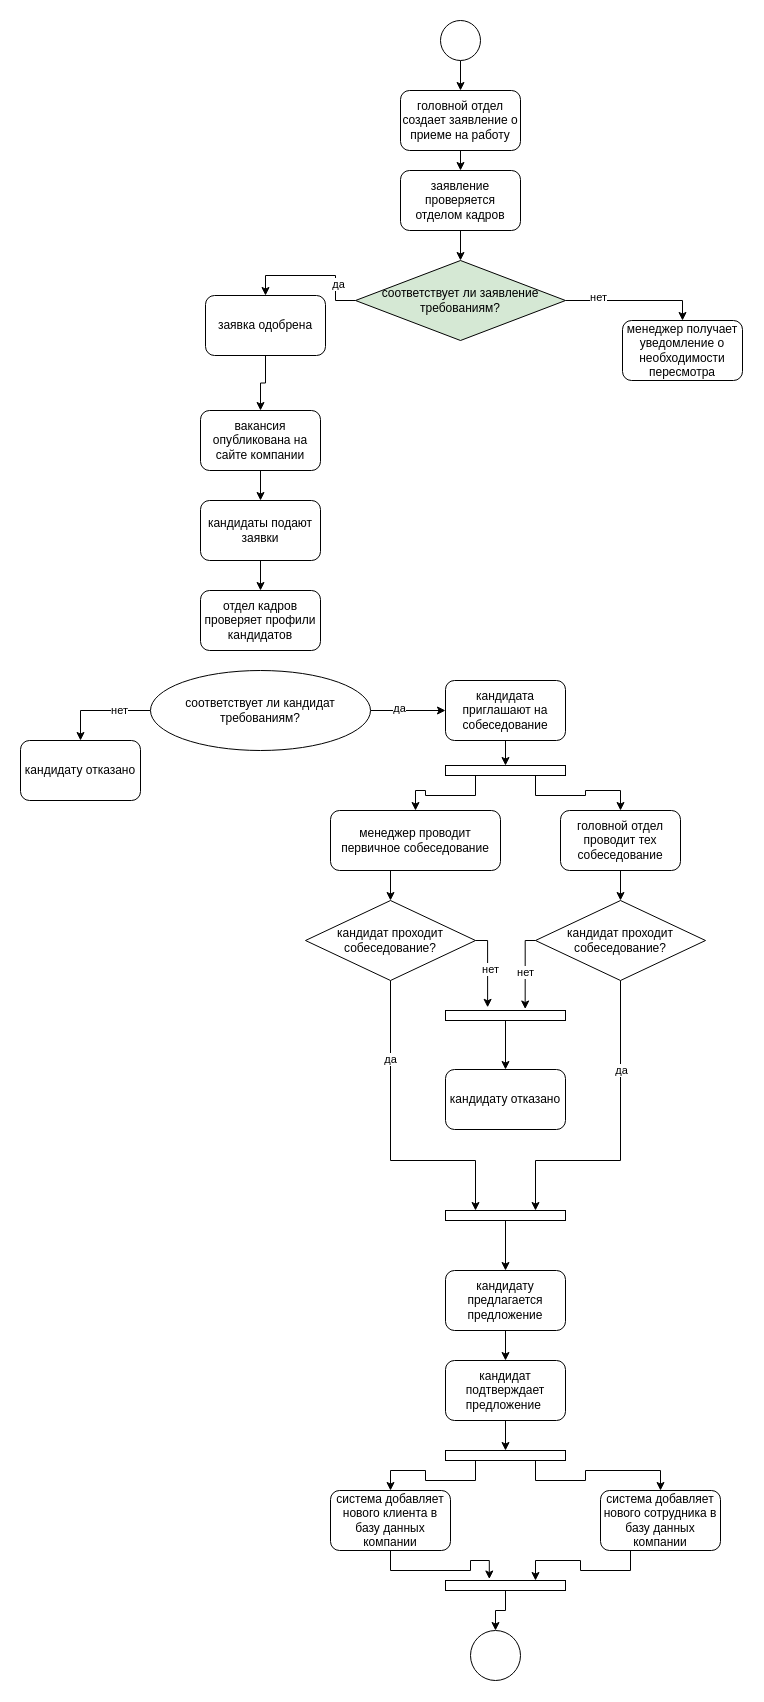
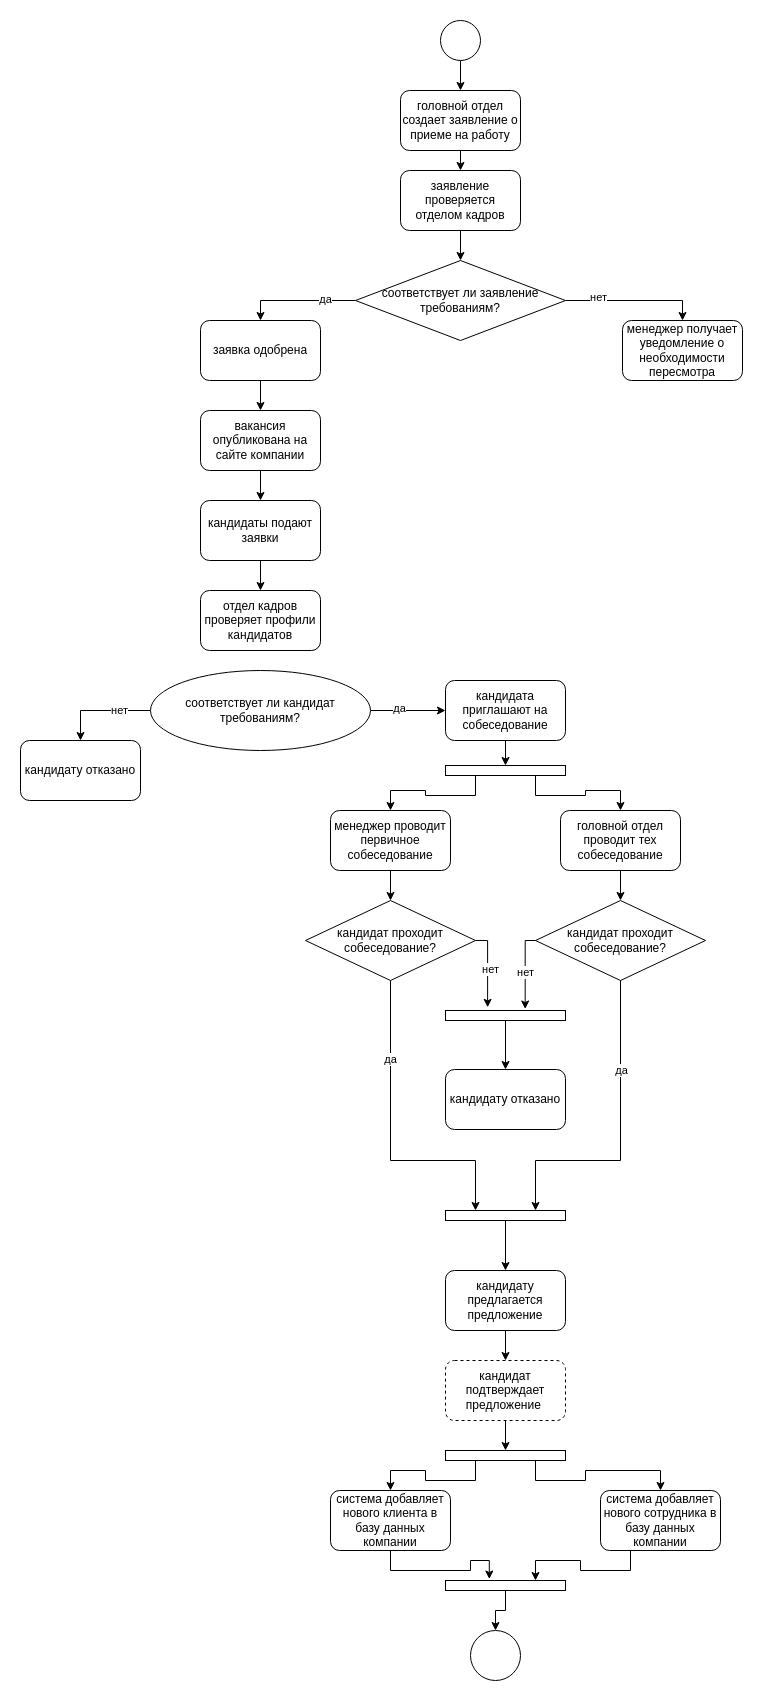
node "соответствует ли заявление требованиям?": fillcolor #d5e8d4 -> #ffffff
node "заявка одобрена": moved (266, 326) -> (261, 351)
node "менеджер проводит первичное собеседование": size 170x60 -> 120x60
node "кандидат подтверждает предложение": style solid -> dashed
